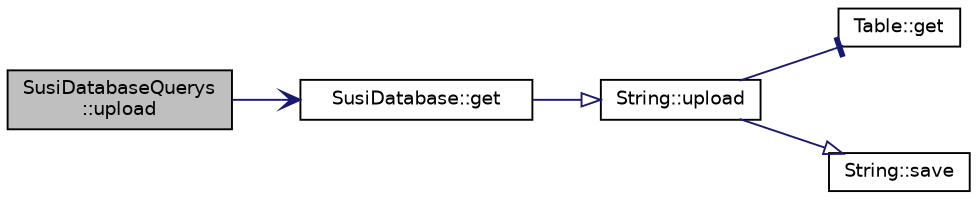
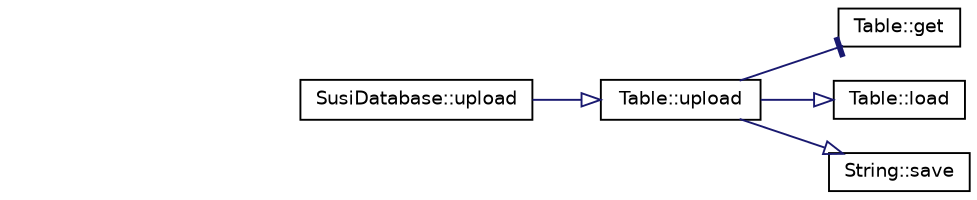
node "SusiDatabaseQuerys ::upload": removed
node "SusiDatabase::get": label "SusiDatabase::get" -> "SusiDatabase::upload"
node "String::upload": label "String::upload" -> "Table::upload"
node "Table::load": added
